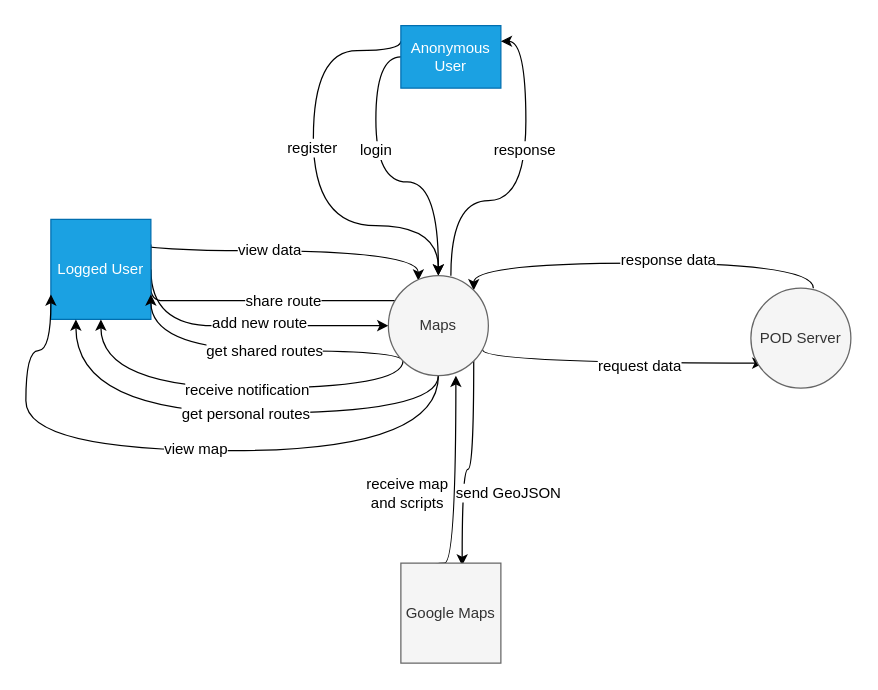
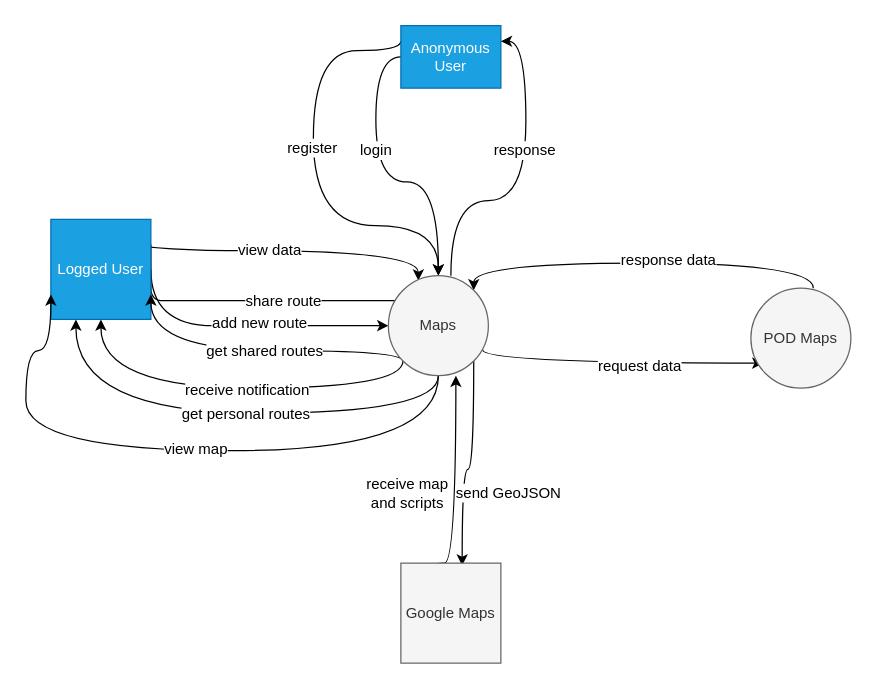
node "POD Server": label "POD Server" -> "POD Maps"
